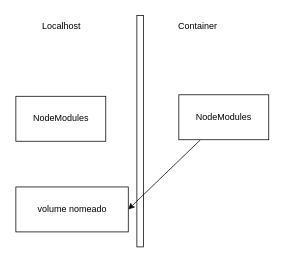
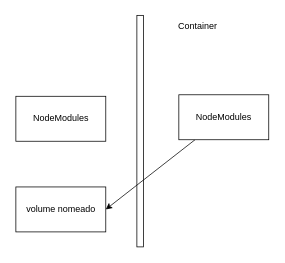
node "Localhost": removed
node "volume nomeado": size 113x45 -> 90x45
